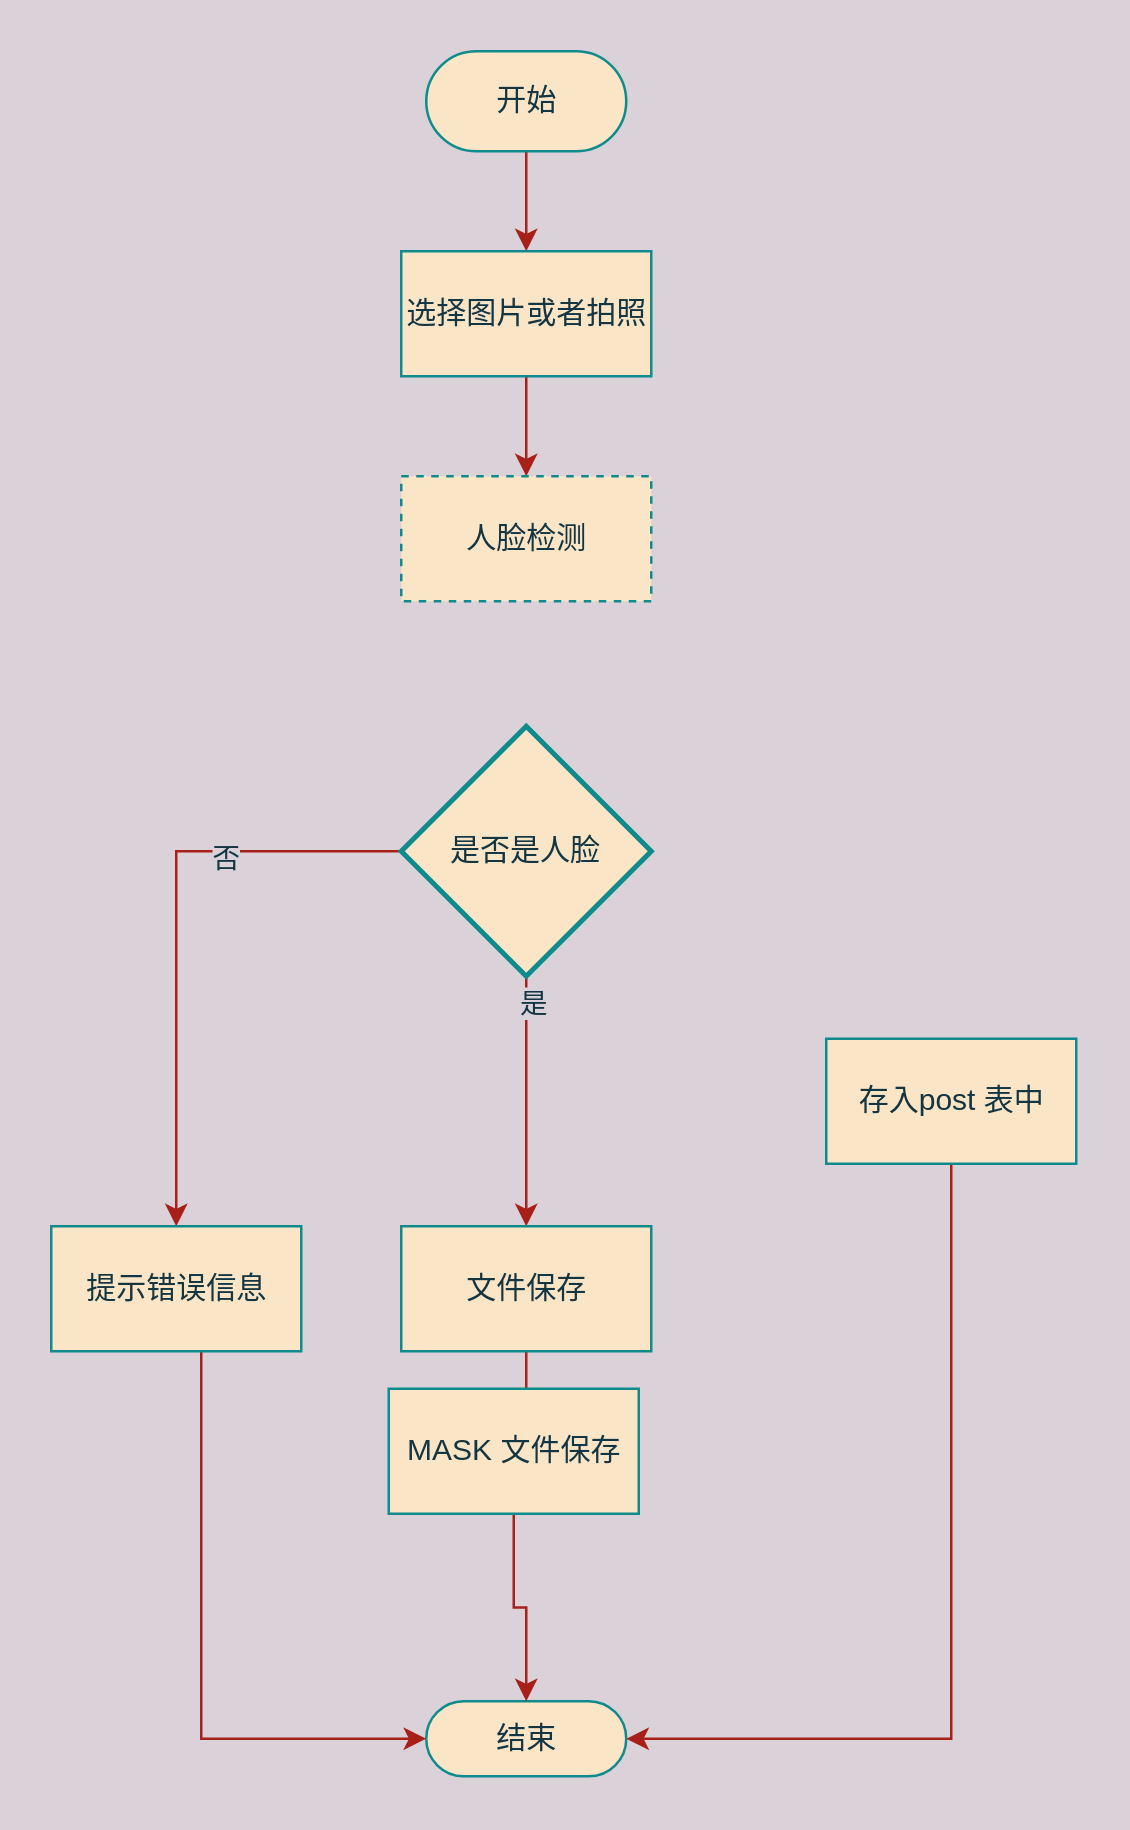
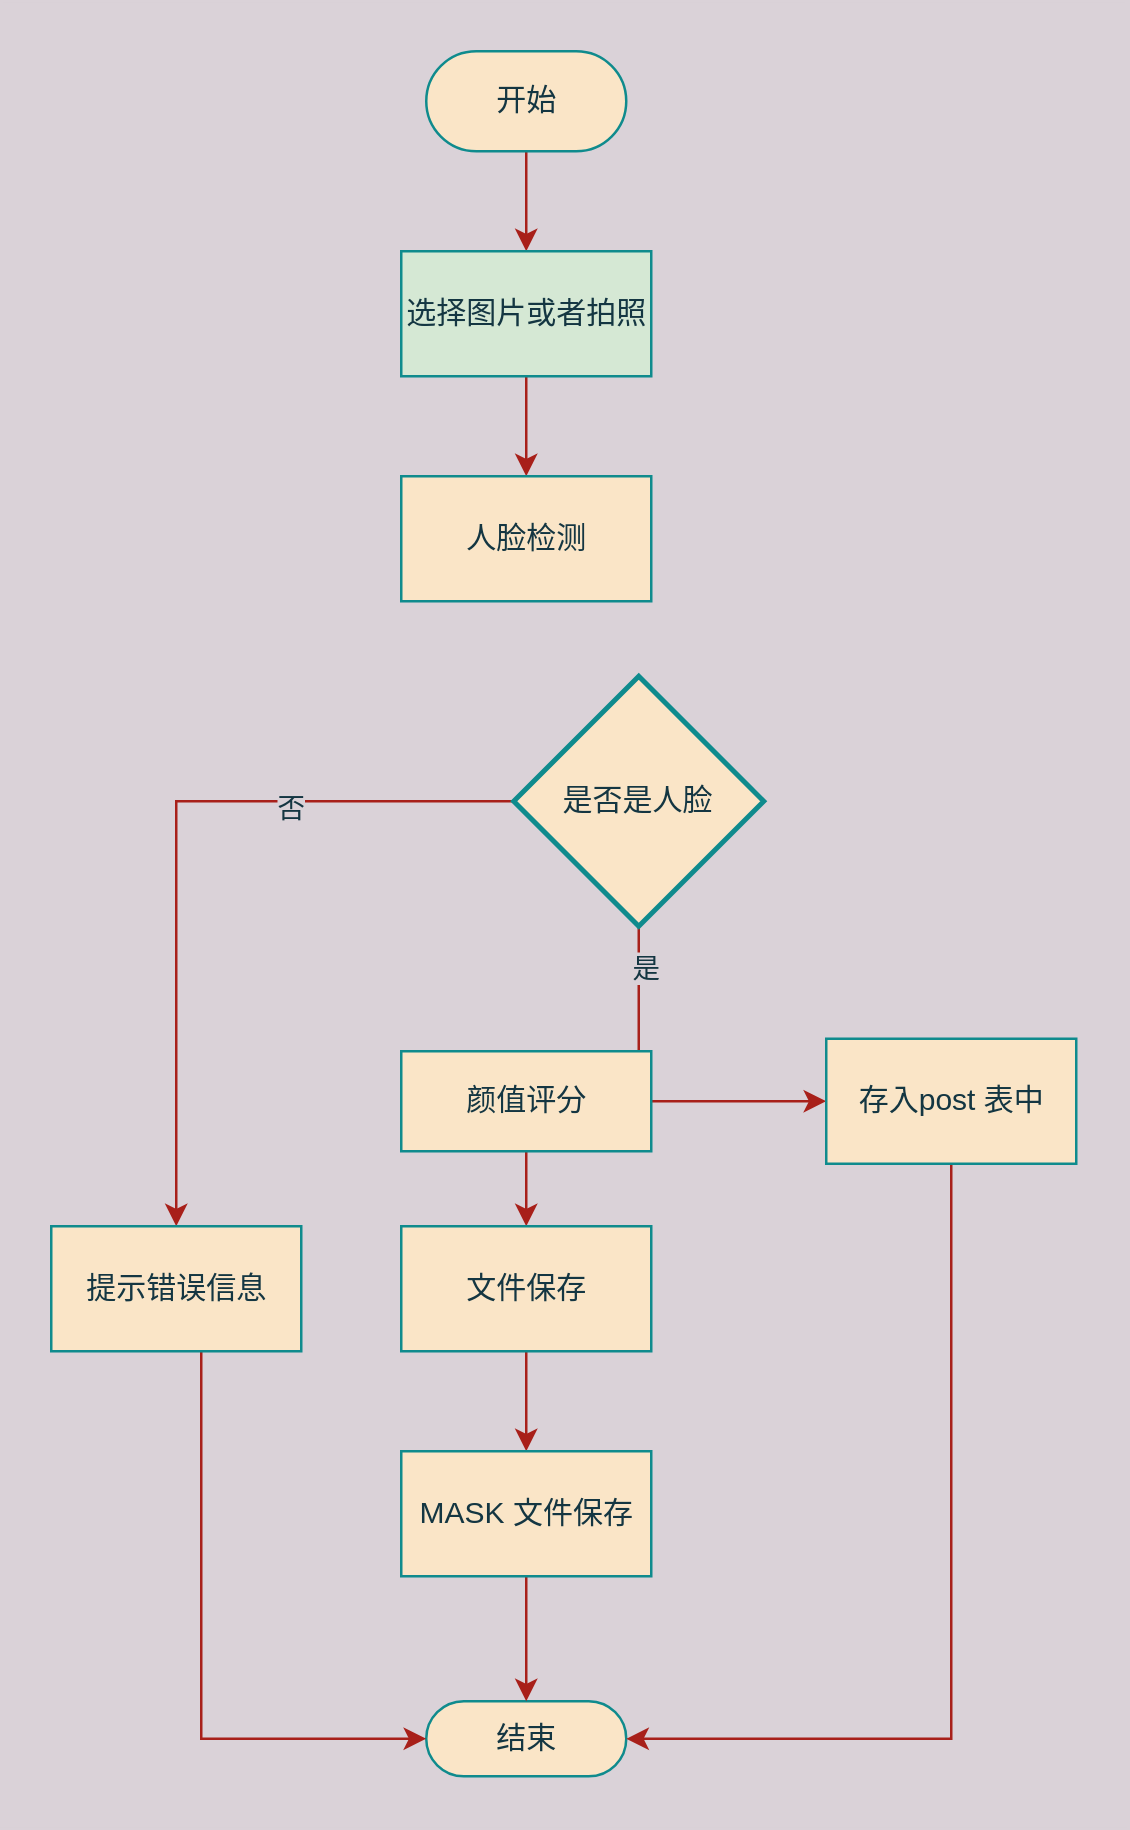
node "选择图片或者拍照": fillcolor #fae5c7 -> #d5e8d4
node "人脸检测": style dashed -> solid
node "是否是人脸": moved (526, 851) -> (639, 801)
node "颜值评分": added
edge "颜值评分" -> "存入post 表中": added
node "MASK 文件保存": moved (514, 1451) -> (526, 1514)
